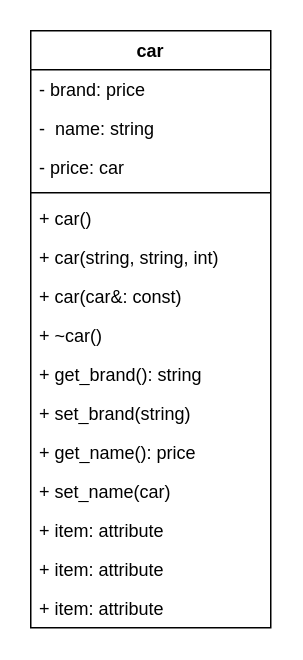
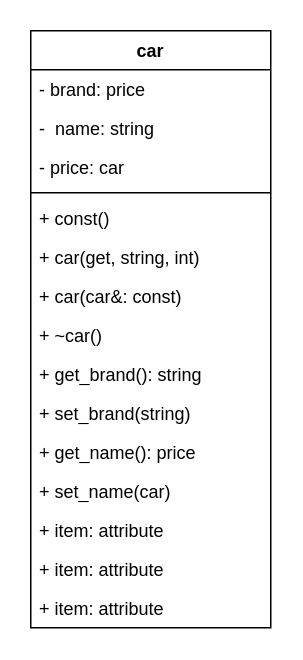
node "+ car()": label "+ car()" -> "+ const()"
node "+ car(string, string, int)": label "+ car(string, string, int)" -> "+ car(get, string, int)"
